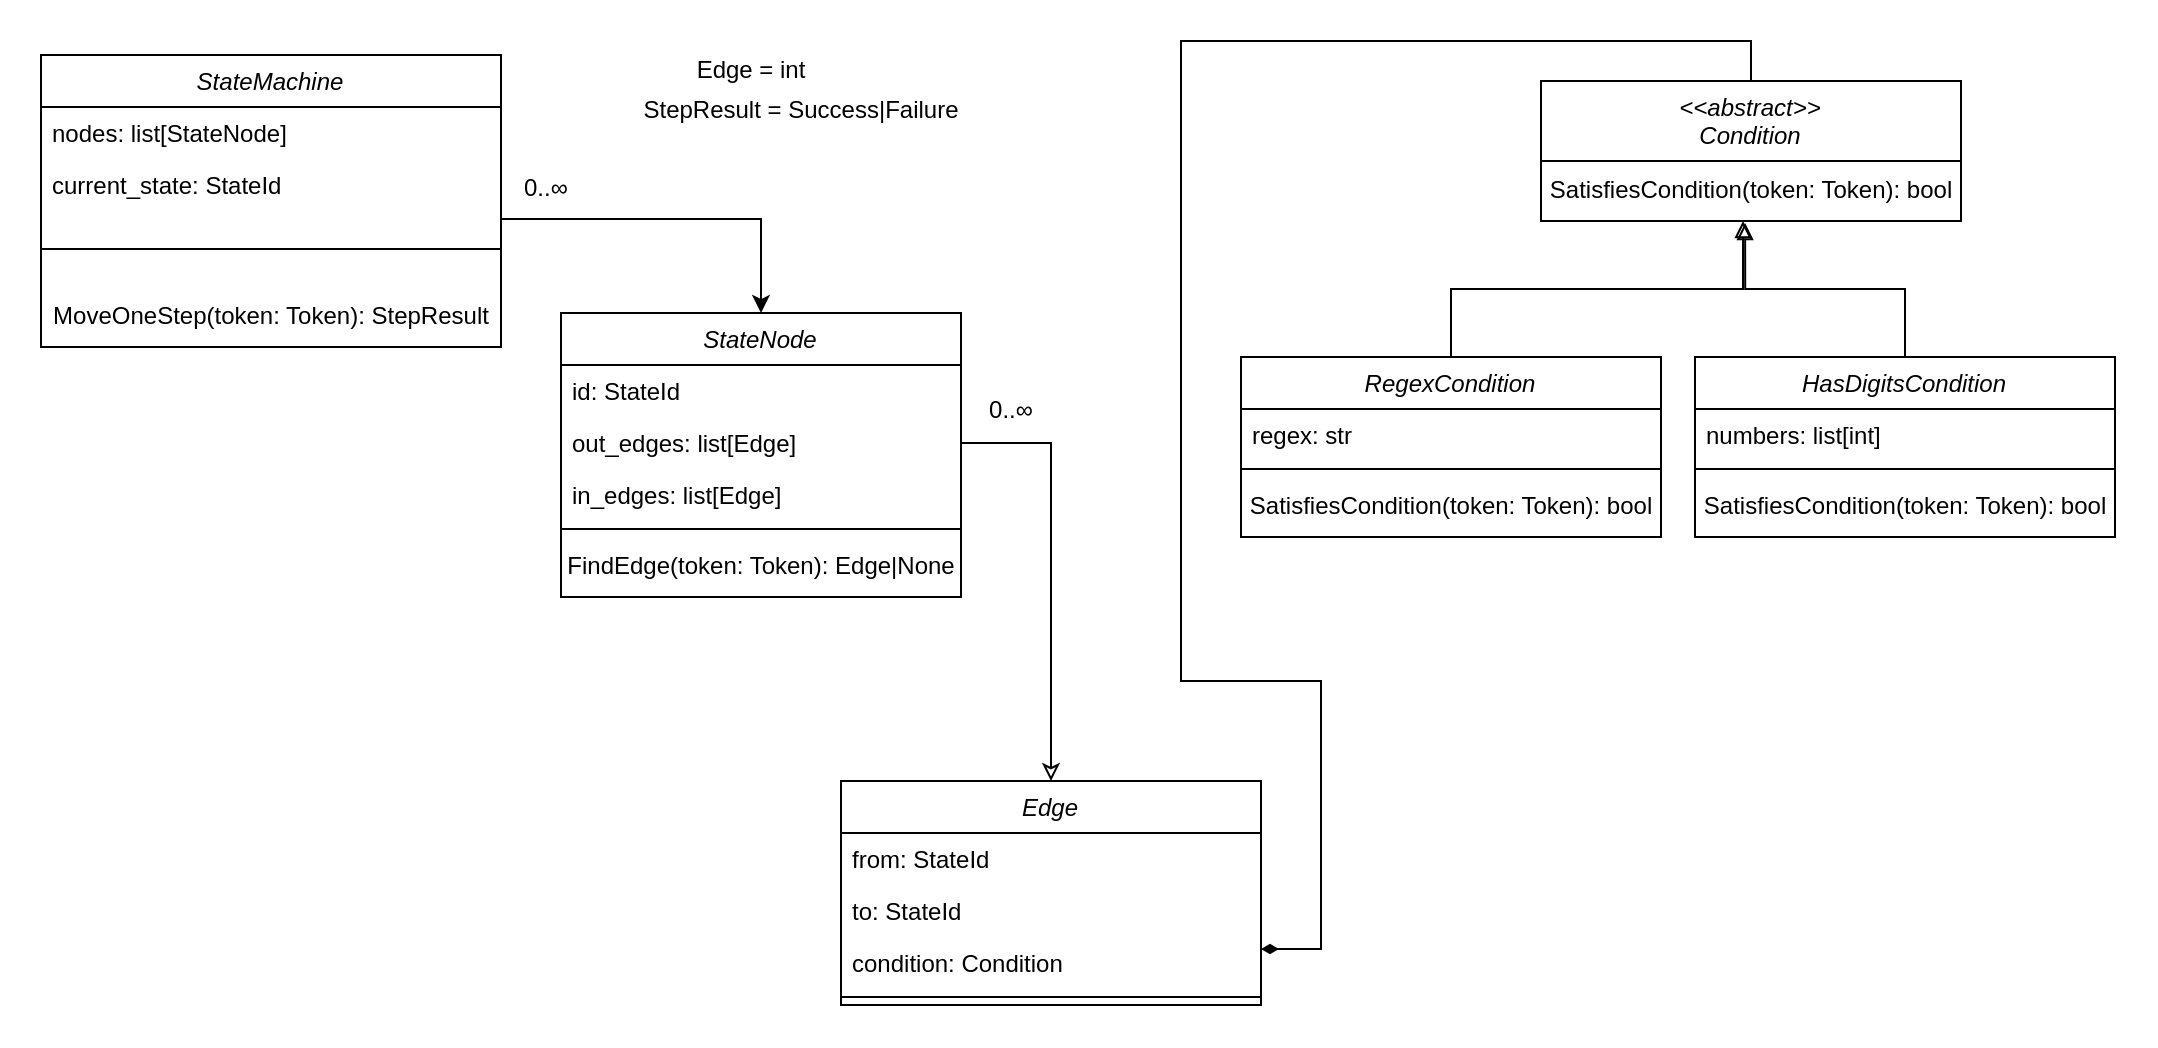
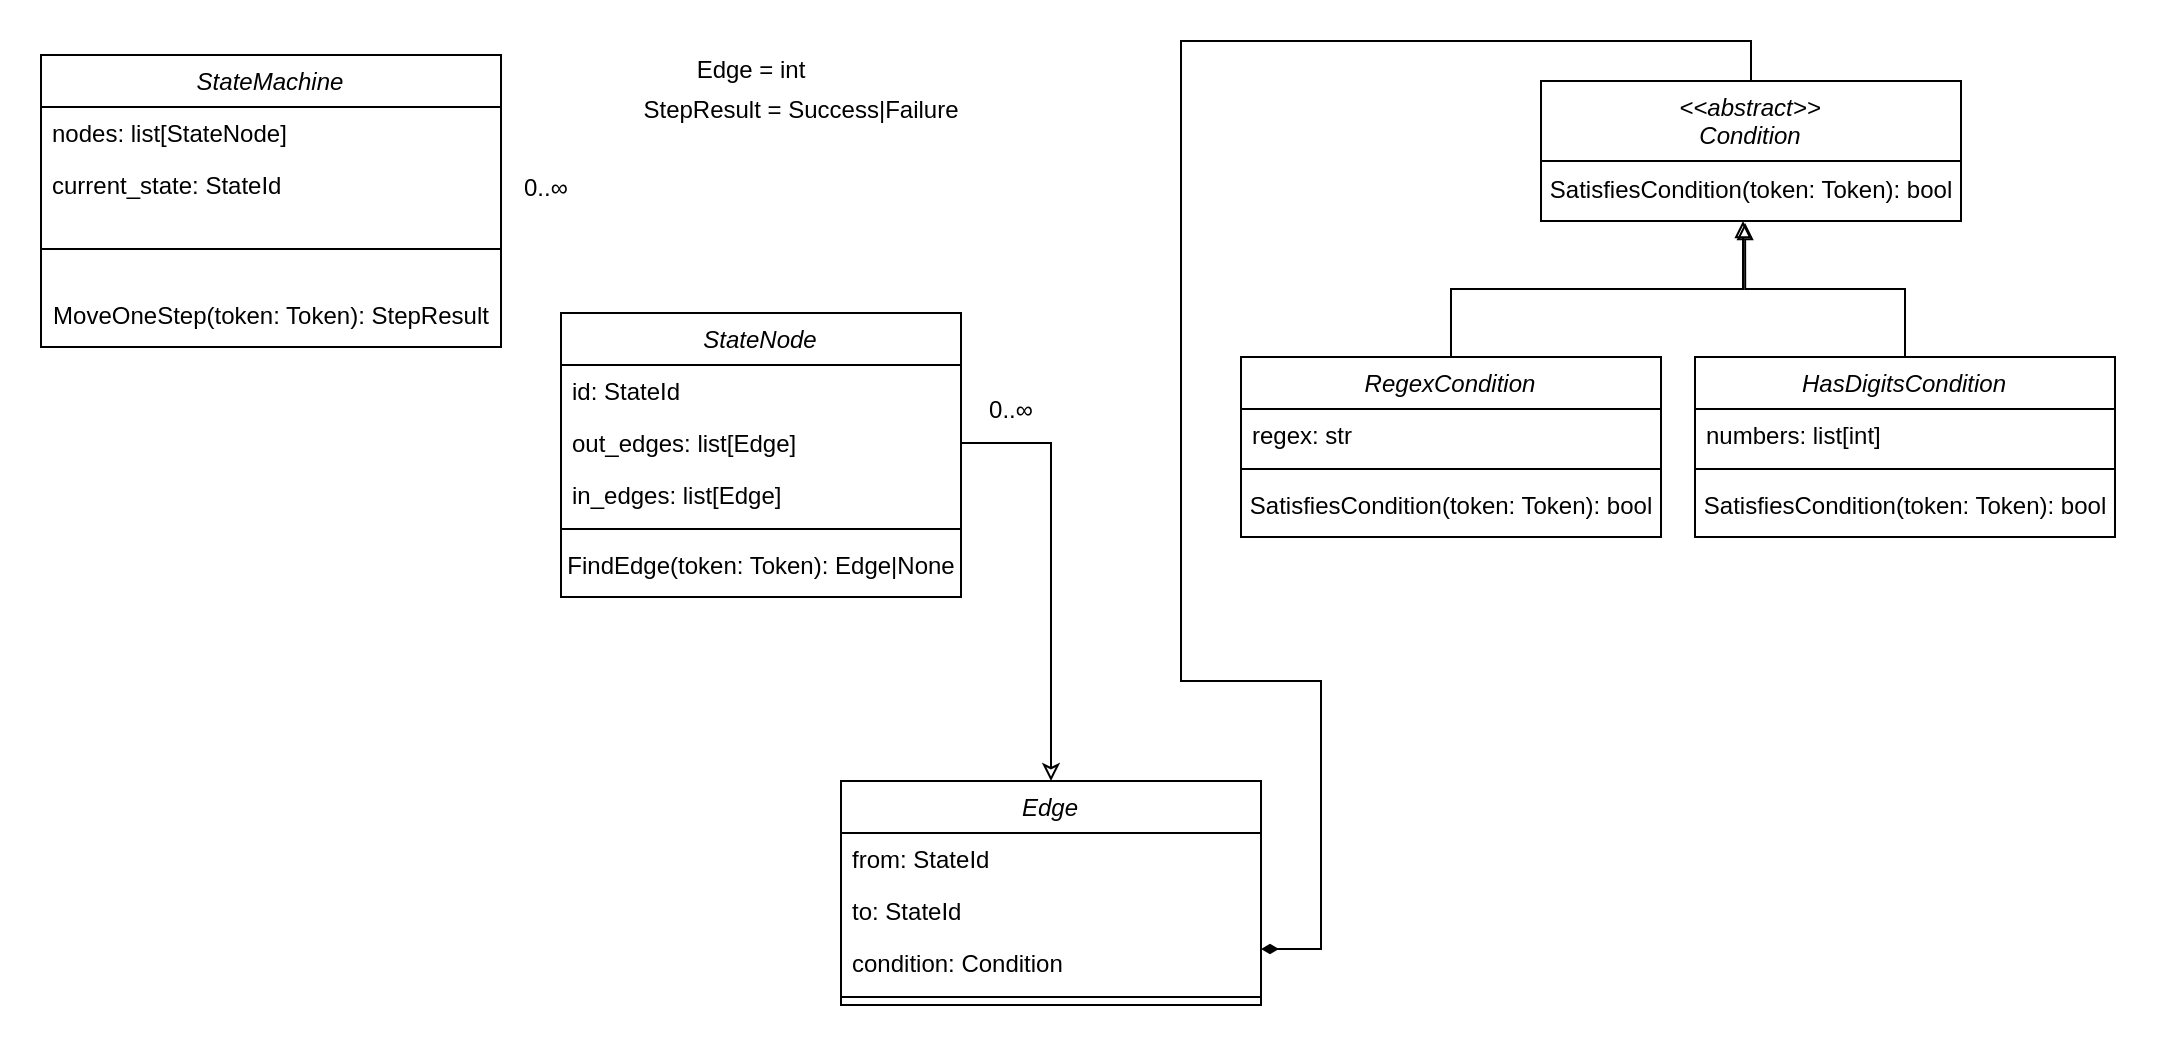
edge "nodes: list[StateNode]" -> "StateNode": removed
